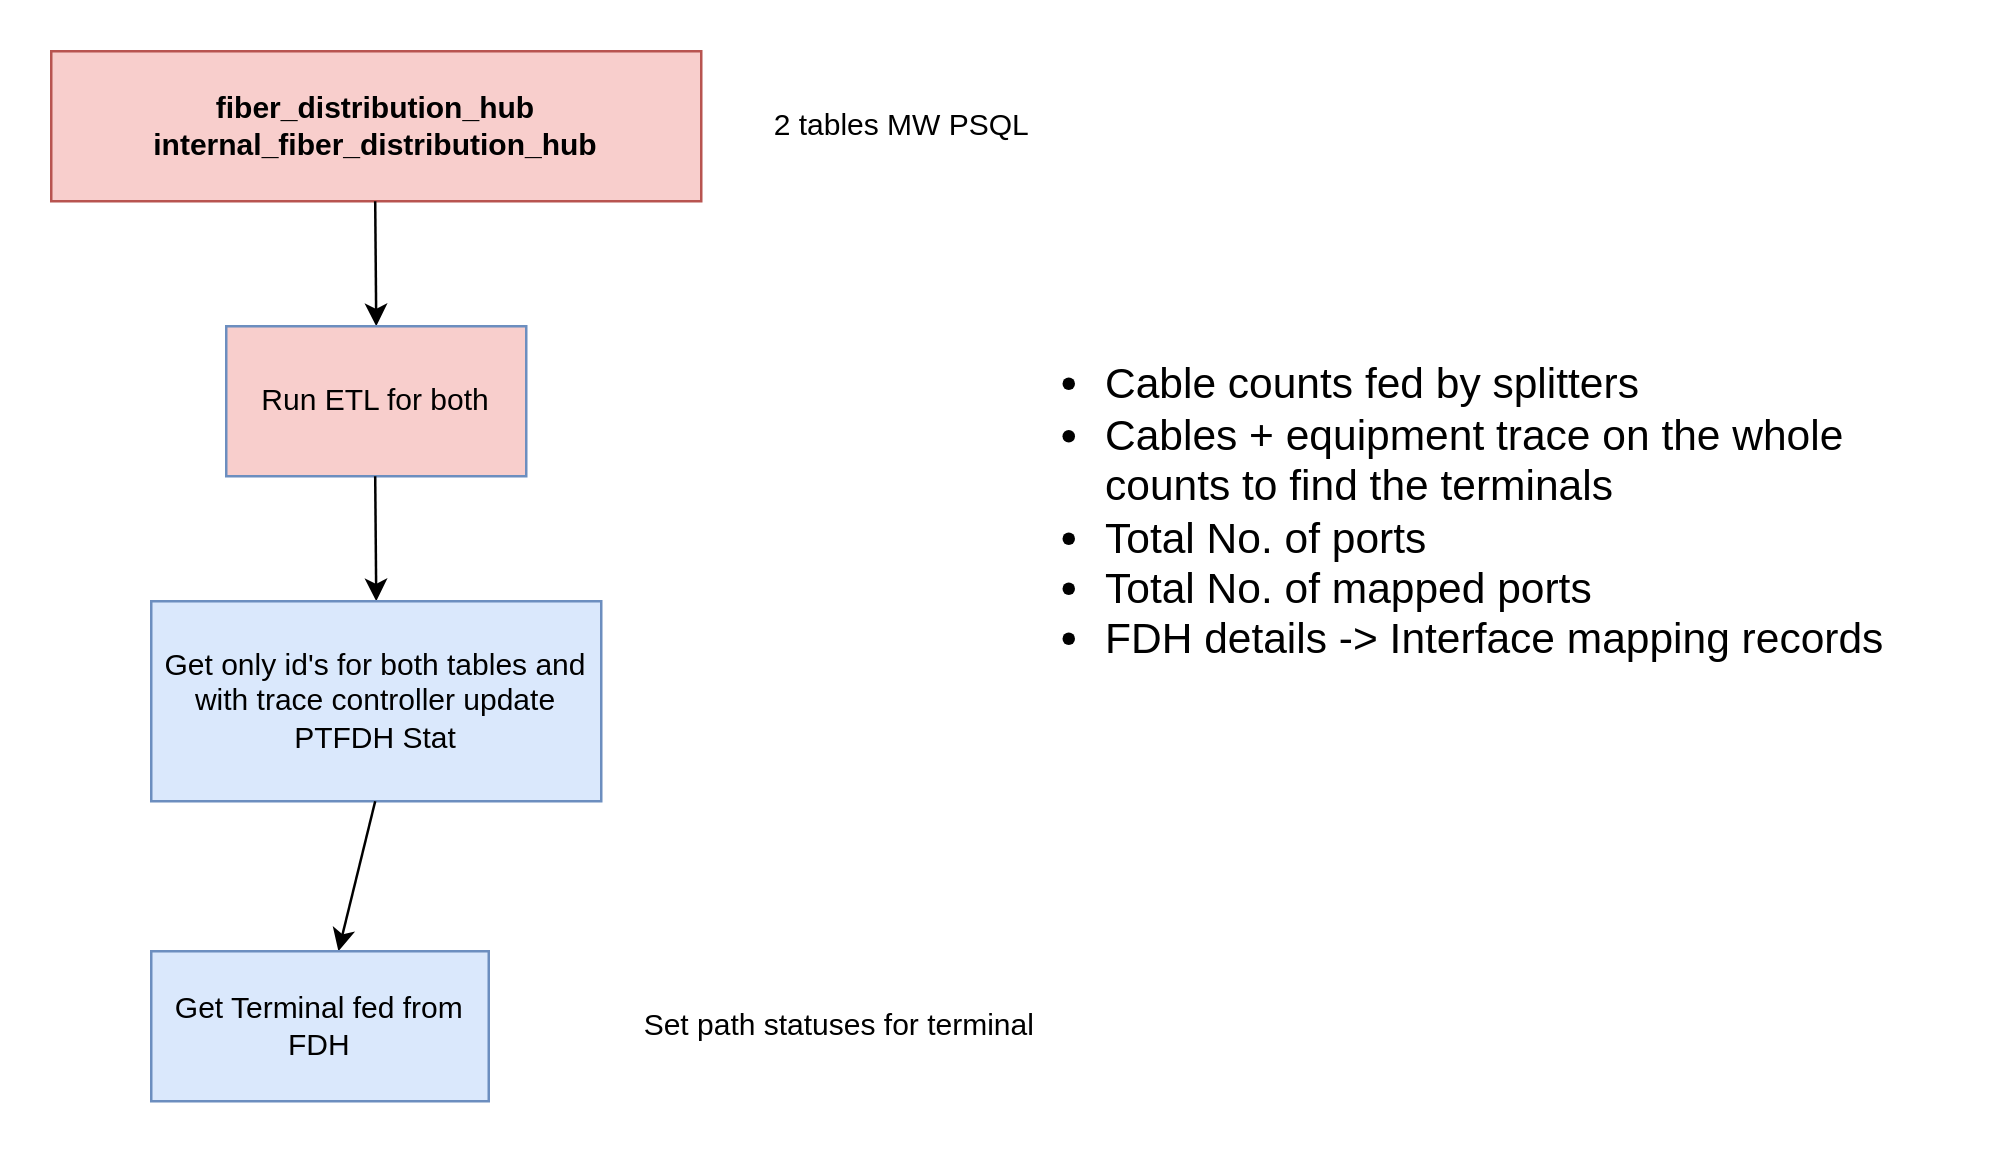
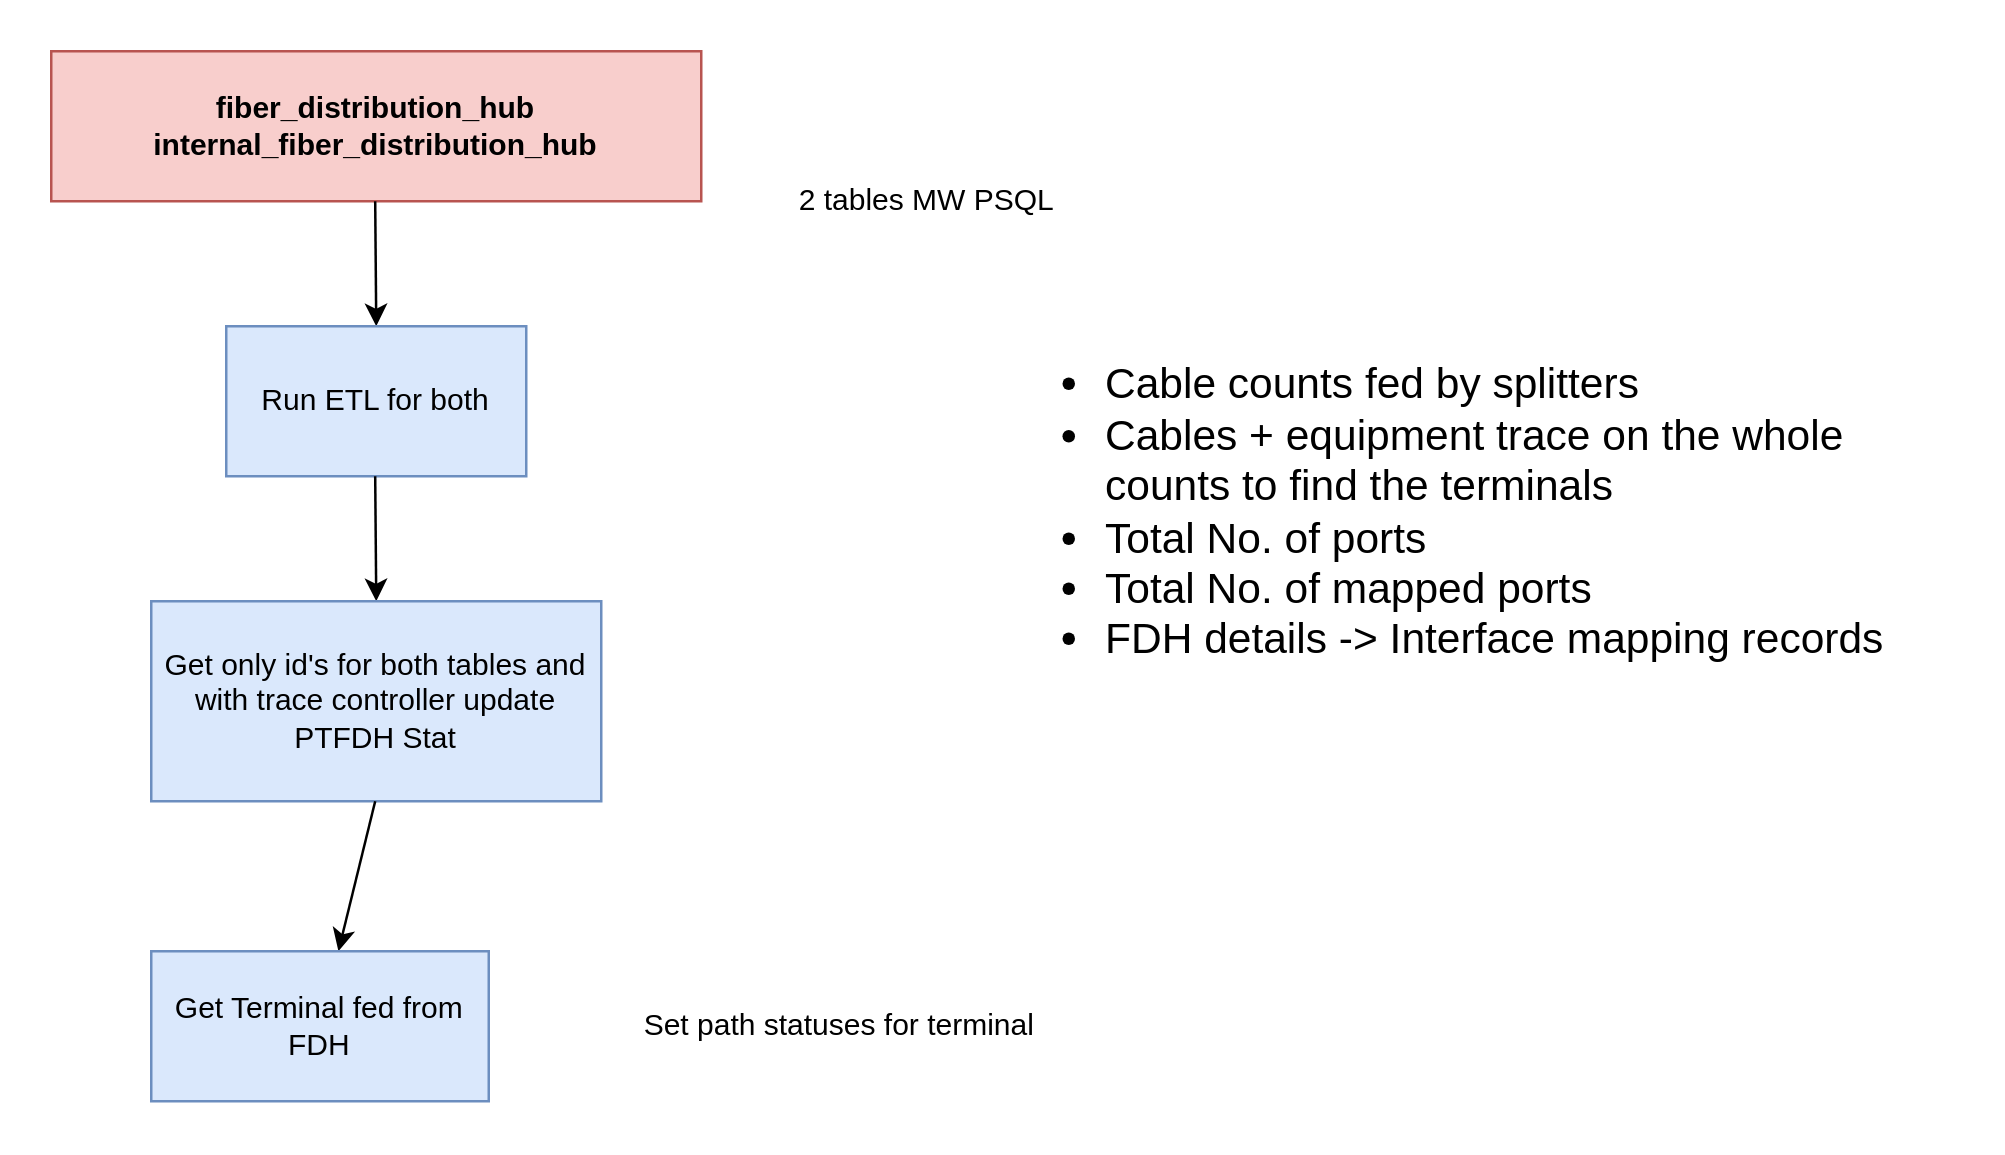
node "2 tables MW PSQL": moved (901, 126) -> (926, 201)
node "Run ETL for both": fillcolor #f8cecc -> #dae8fc
